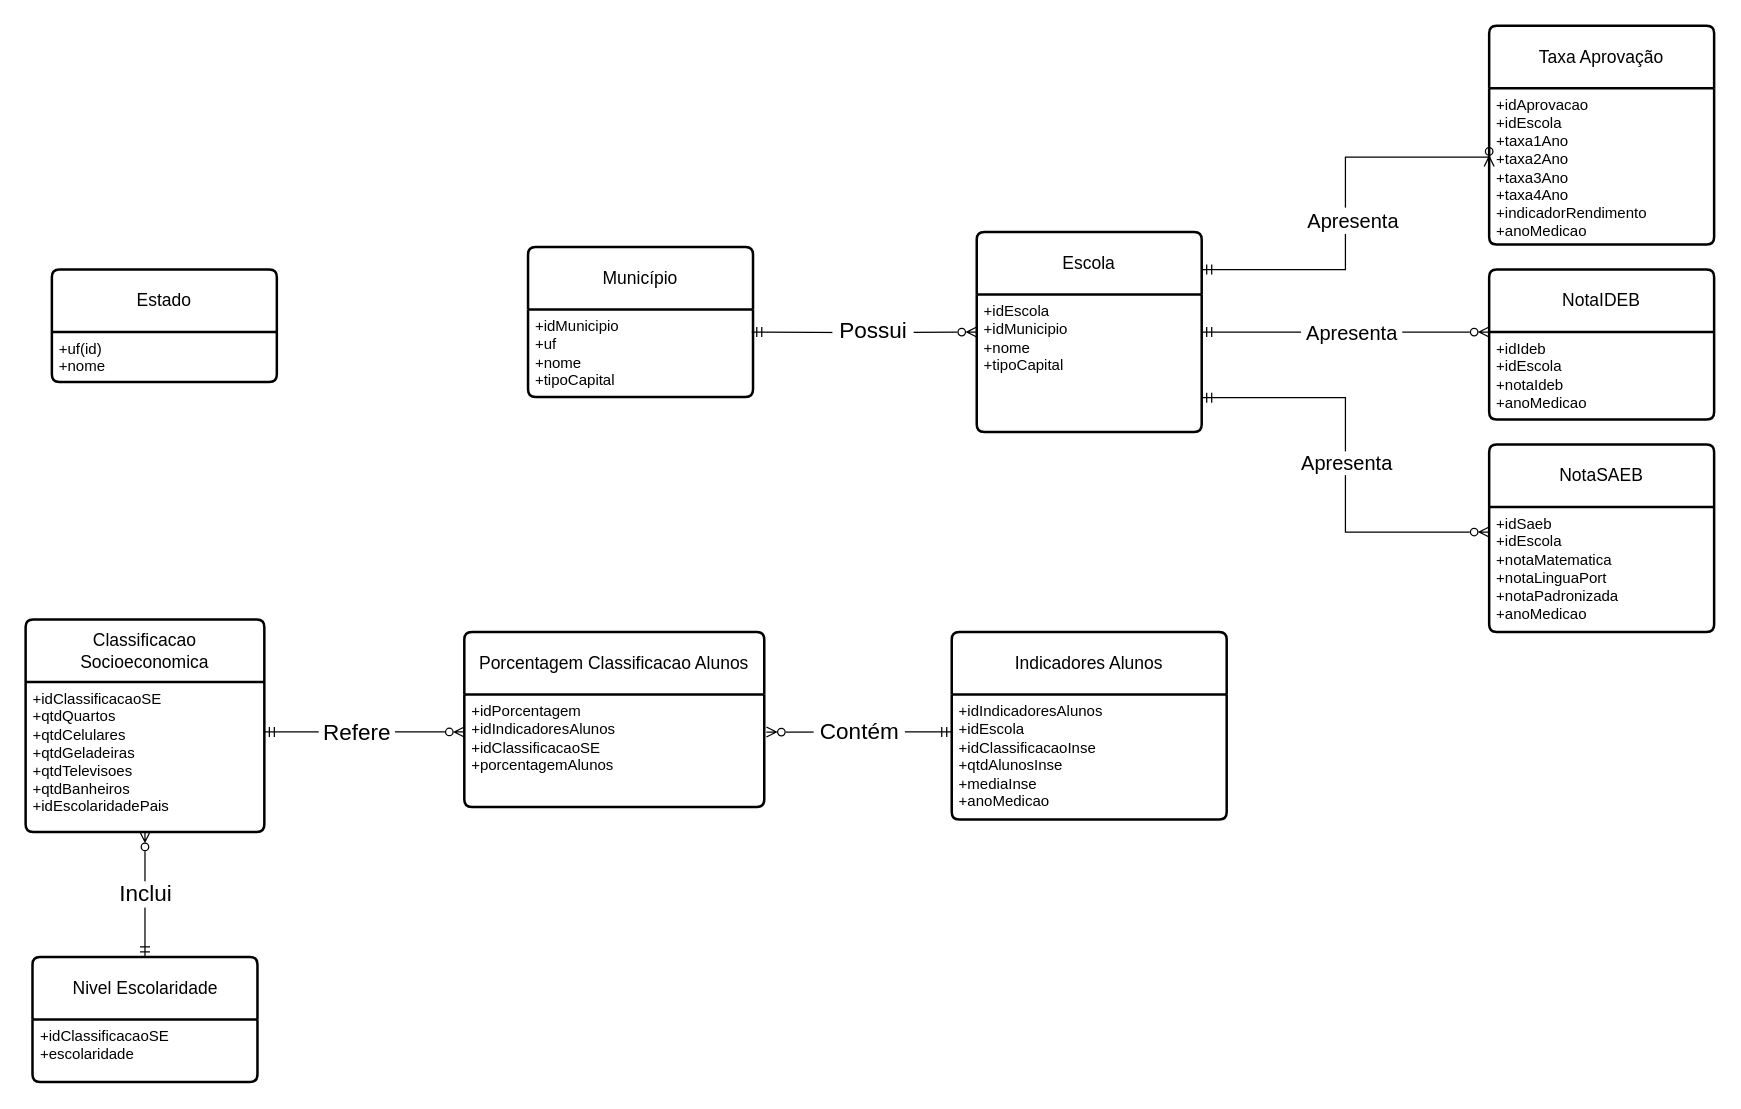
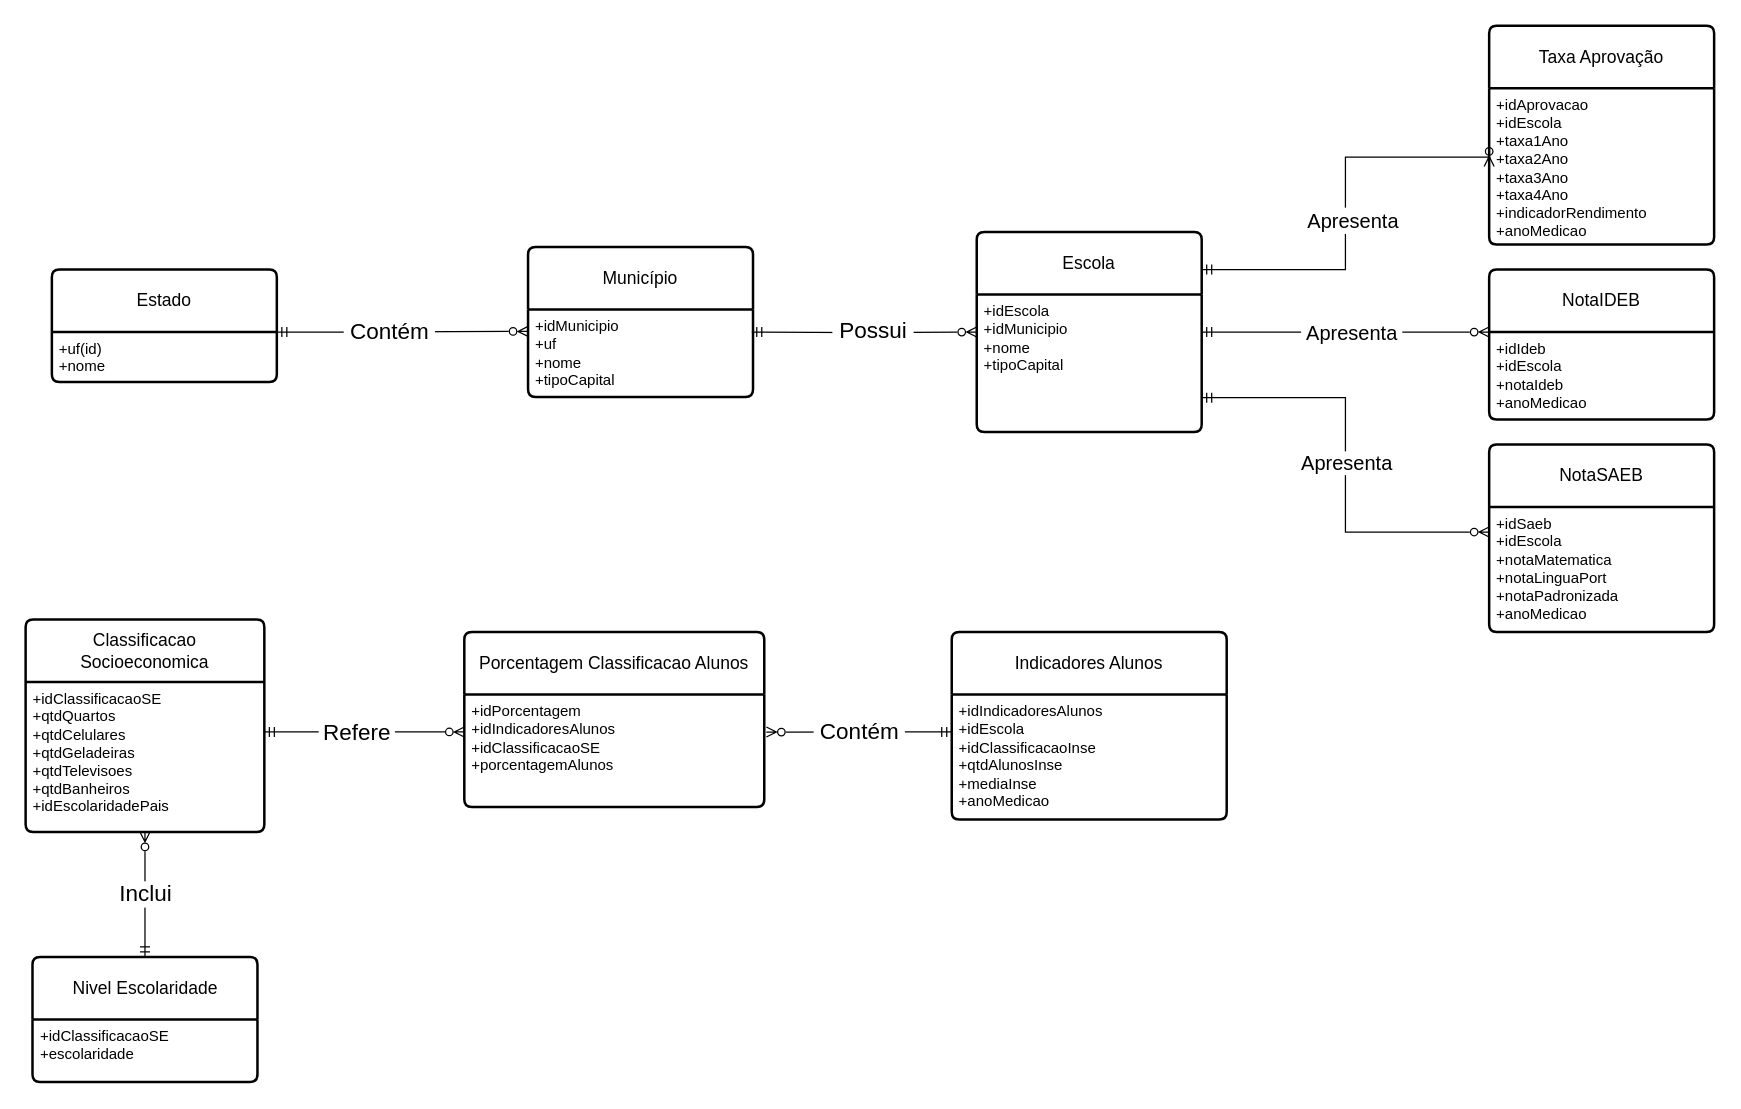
edge "+idMunicipio +uf +nome +tipoCapital" -- "+uf(id) +nome": added, label "Contém"
